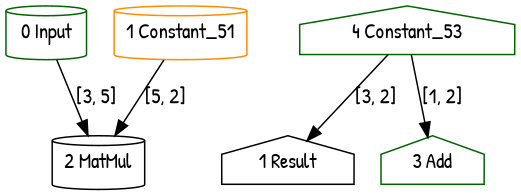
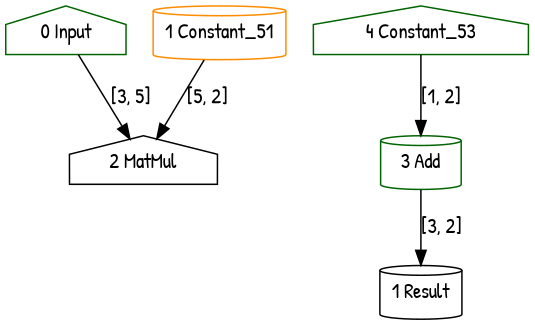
node "0 Input": shape cylinder -> house
edge "4 Constant_53" -> "1 Result": now "3 Add" -> "1 Result"
node "2 MatMul": shape cylinder -> house
node "1 Result": shape house -> cylinder
node "3 Add": shape house -> cylinder
